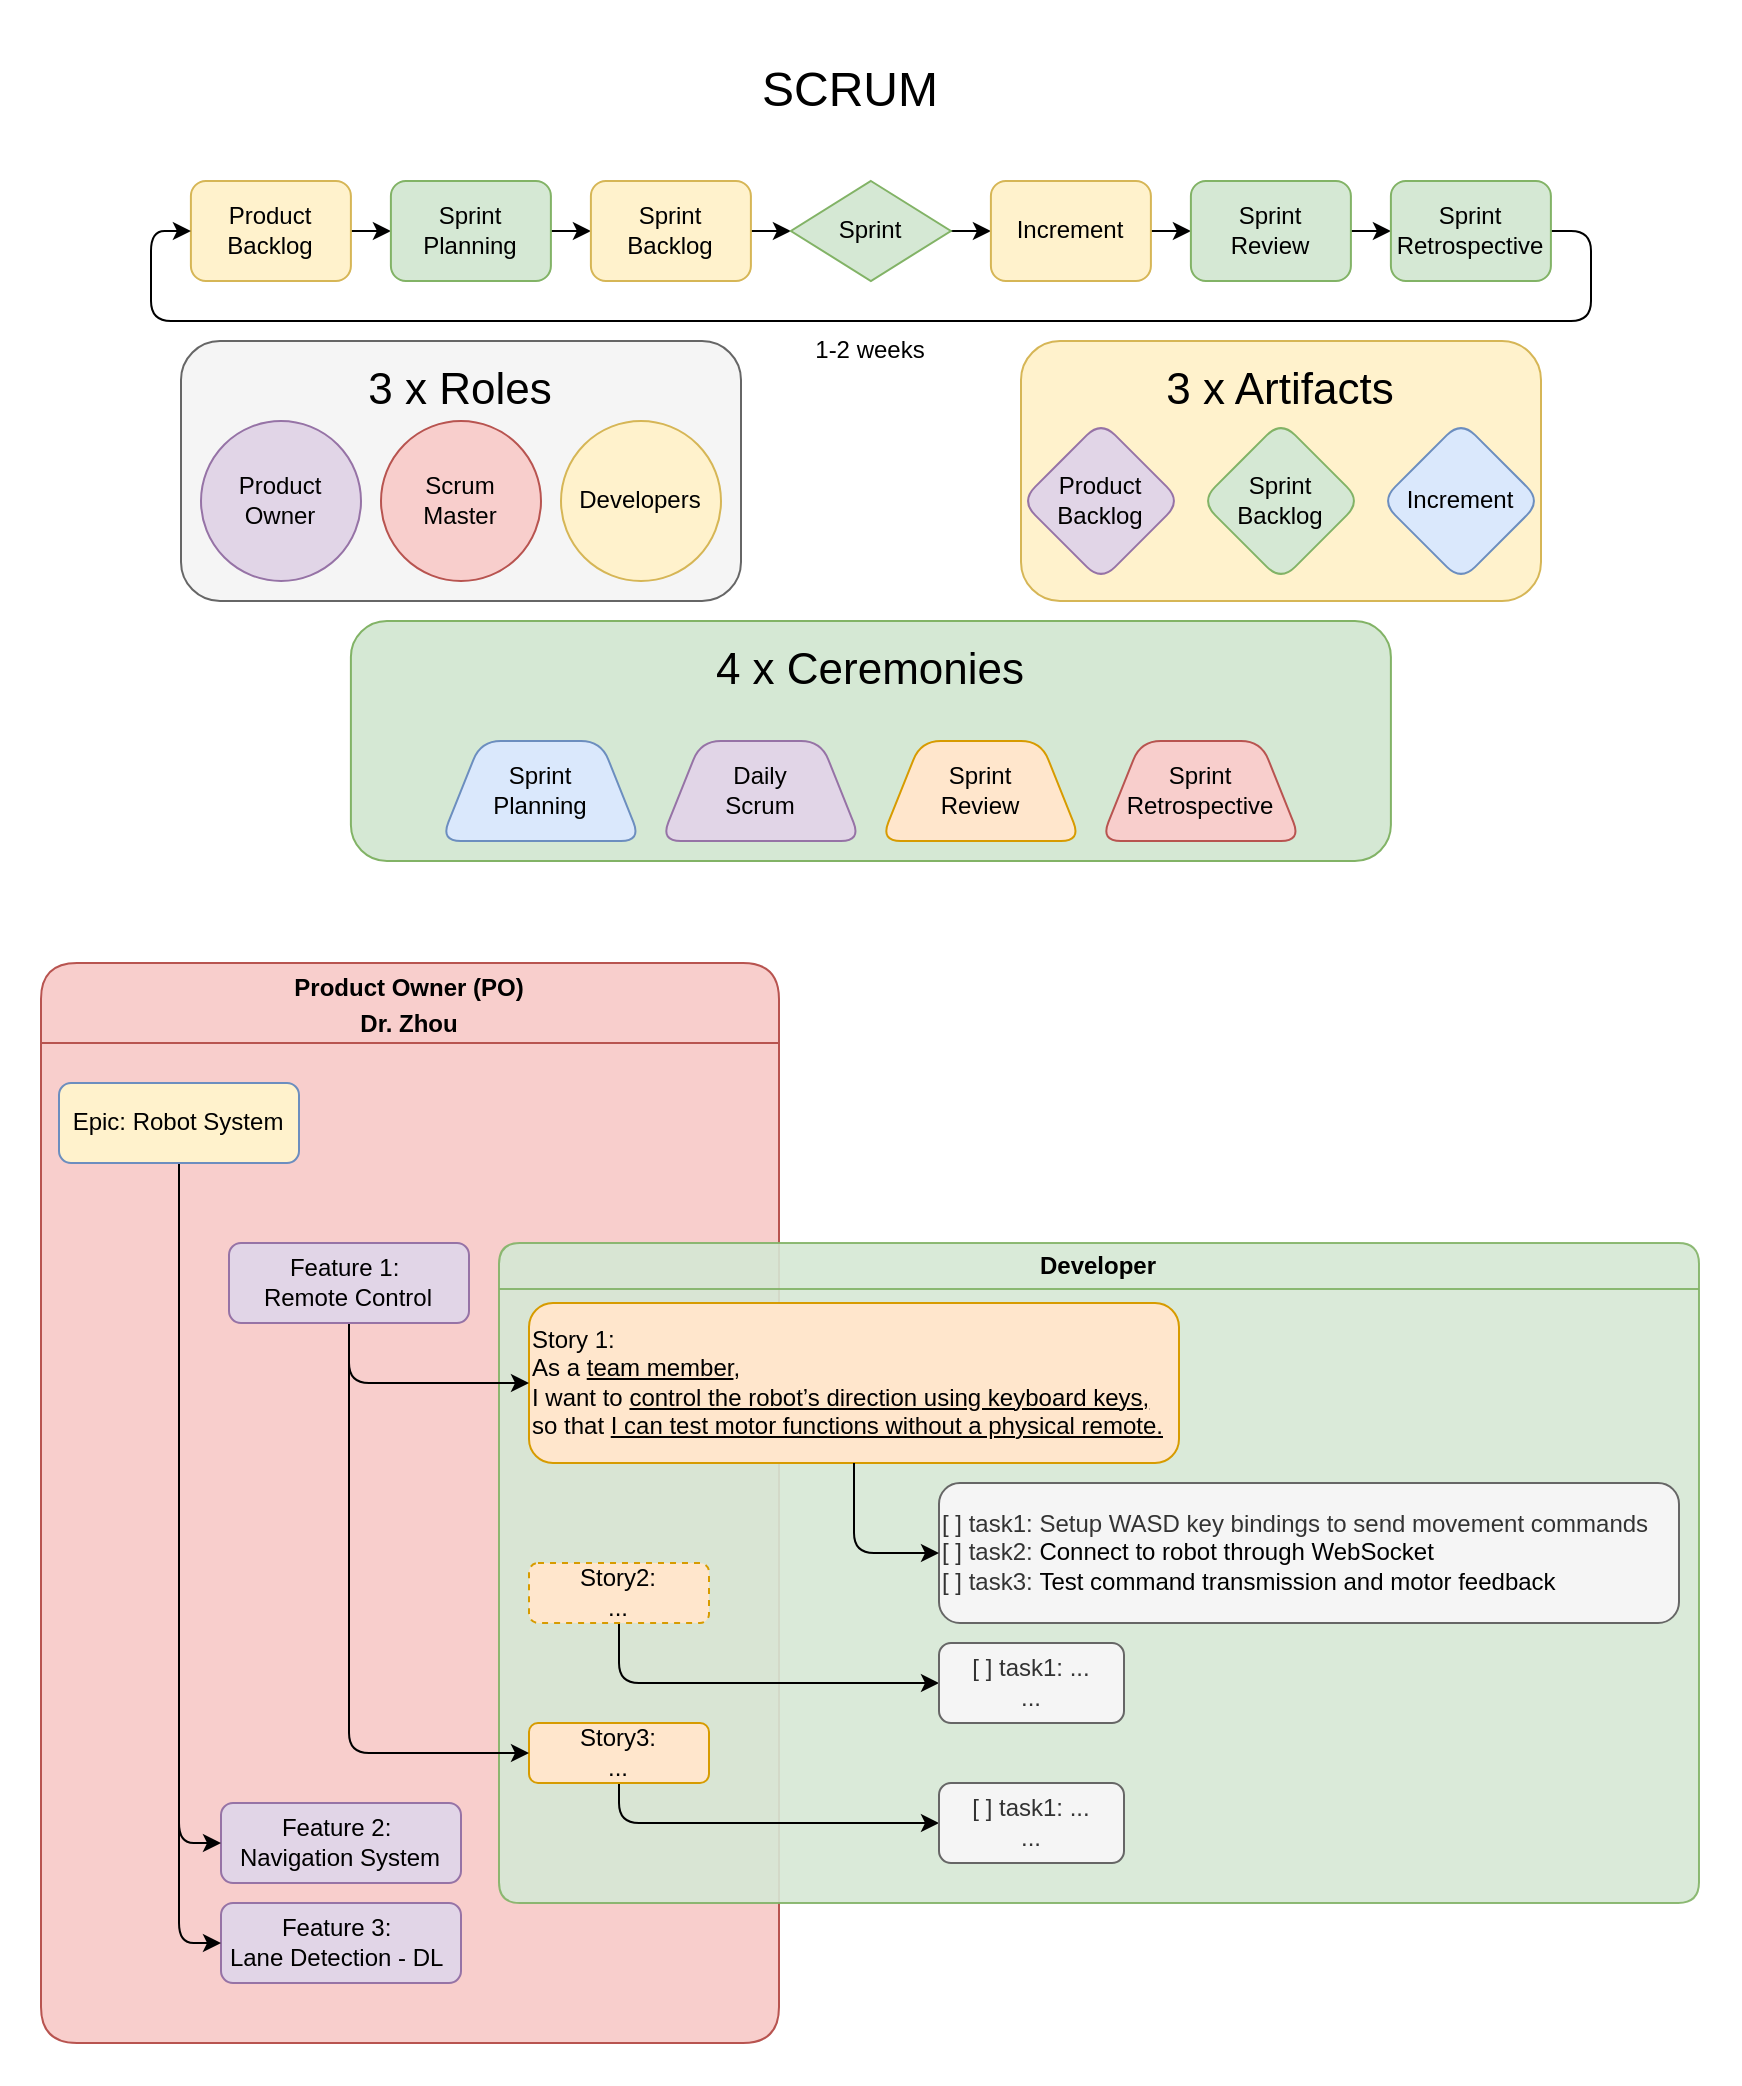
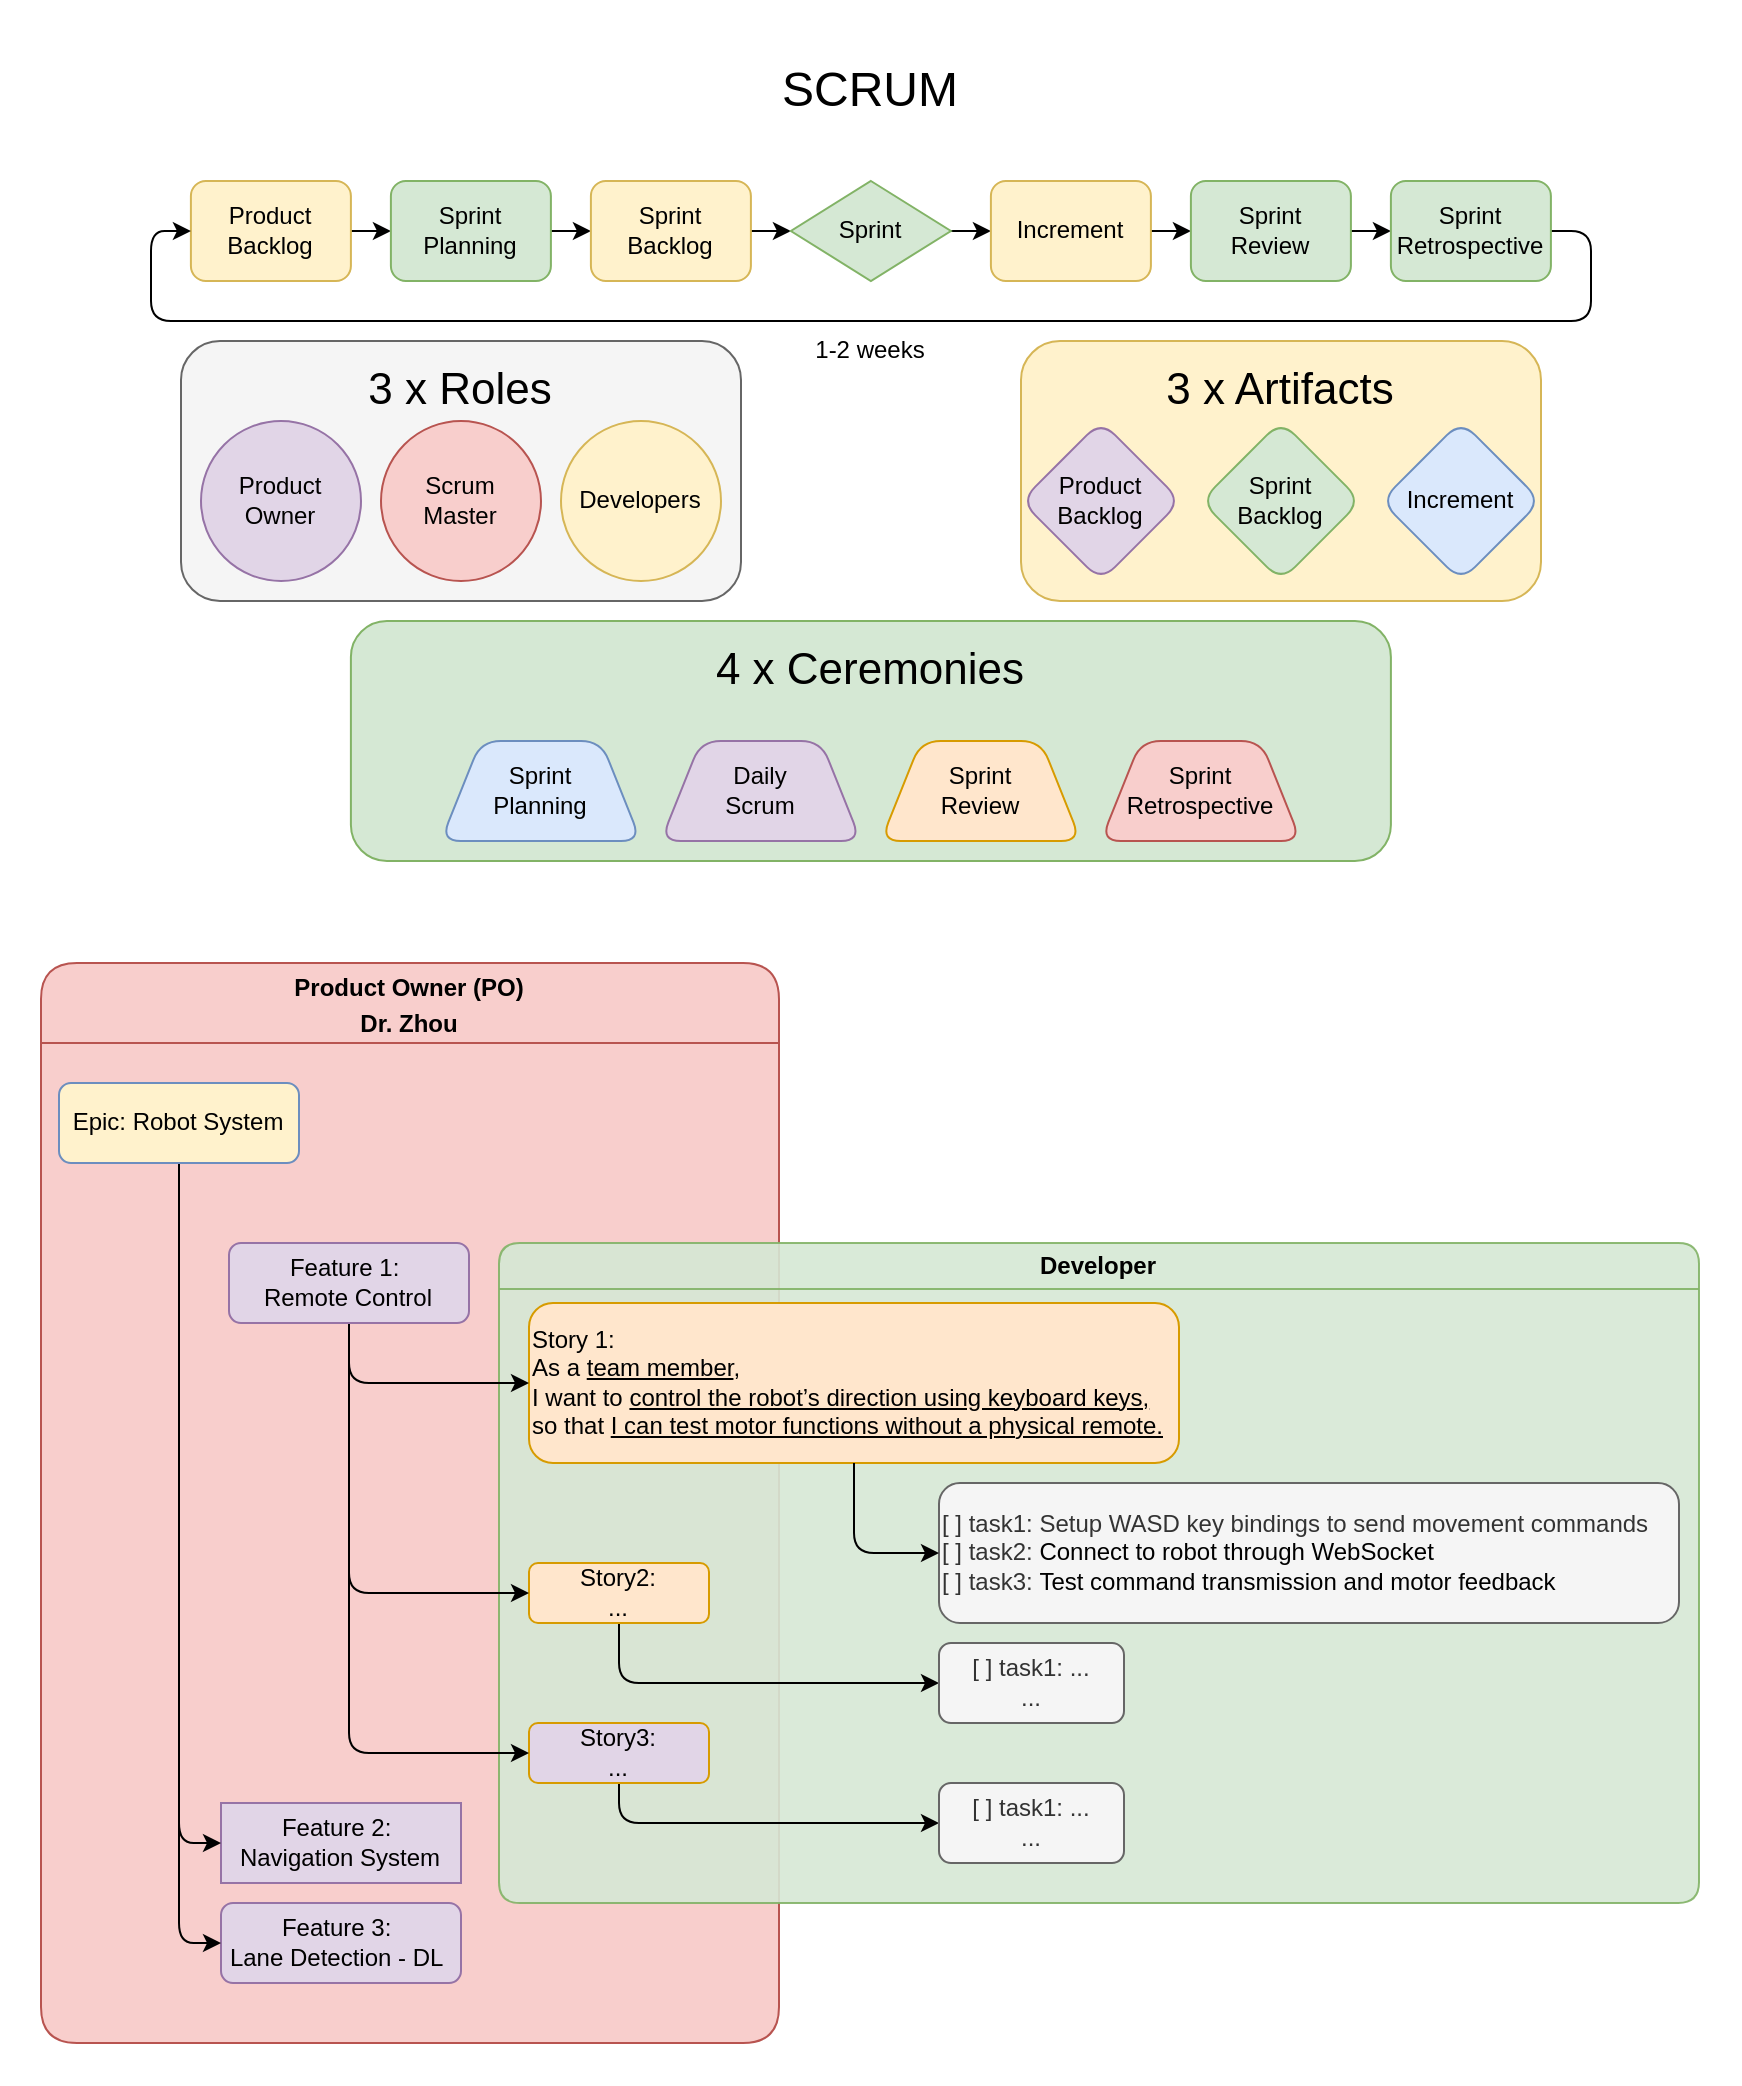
node "SCRUM": moved (851, 91) -> (871, 91)
edge "Feature 1: Remote Control" -> "Story2: ...": added
node "Story2: ...": style dashed -> solid
node "Story3: ...": fillcolor #ffe6cc -> #e1d5e7
node "Feature 2: Navigation System": shape rounded rectangle -> rectangle
